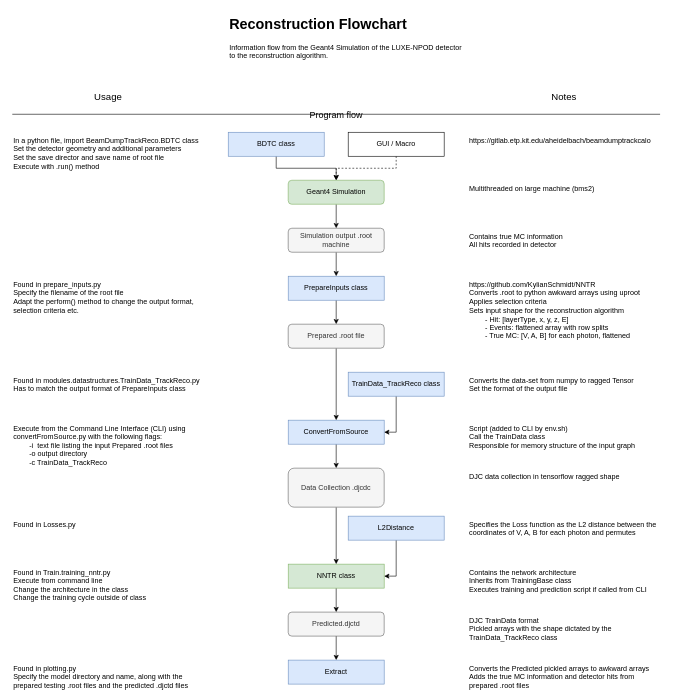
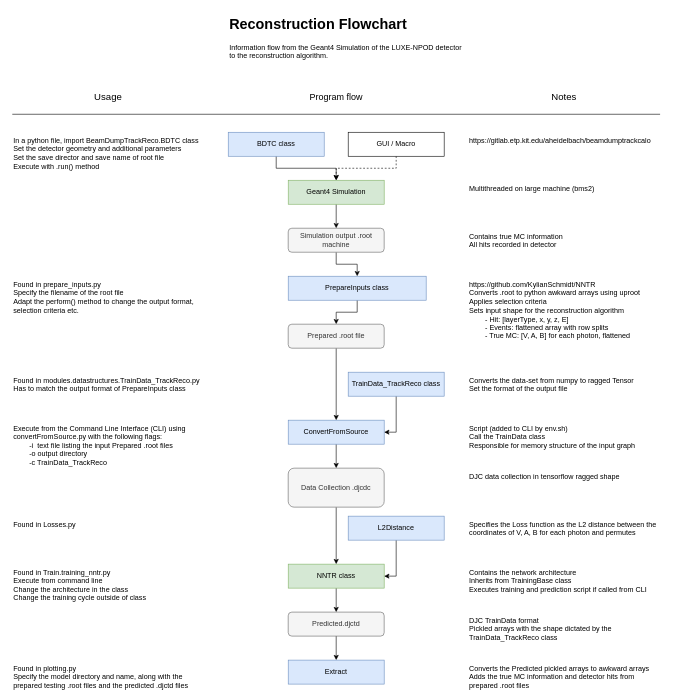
node "Program flow": moved (336, 114) -> (336, 96)
node "Geant4 Simulation": shape rounded rectangle -> rectangle
node "PrepareInputs class": size 96x24 -> 138x24
